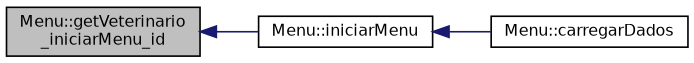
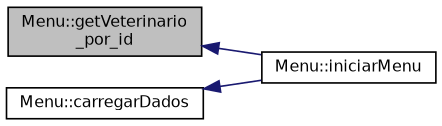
node "Menu::getVeterinario _iniciarMenu_id": label "Menu::getVeterinario _iniciarMenu_id" -> "Menu::getVeterinario _por_id"
edge "Menu::carregarDados" -> "Menu::iniciarMenu": reversed
